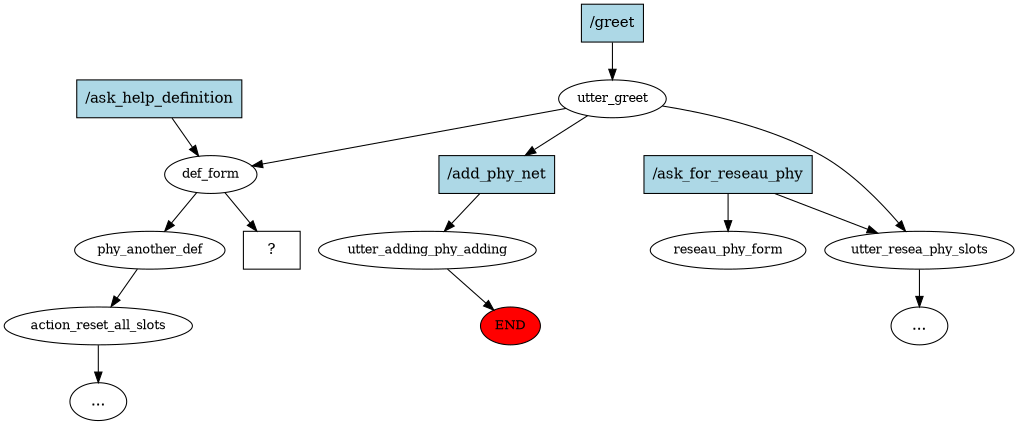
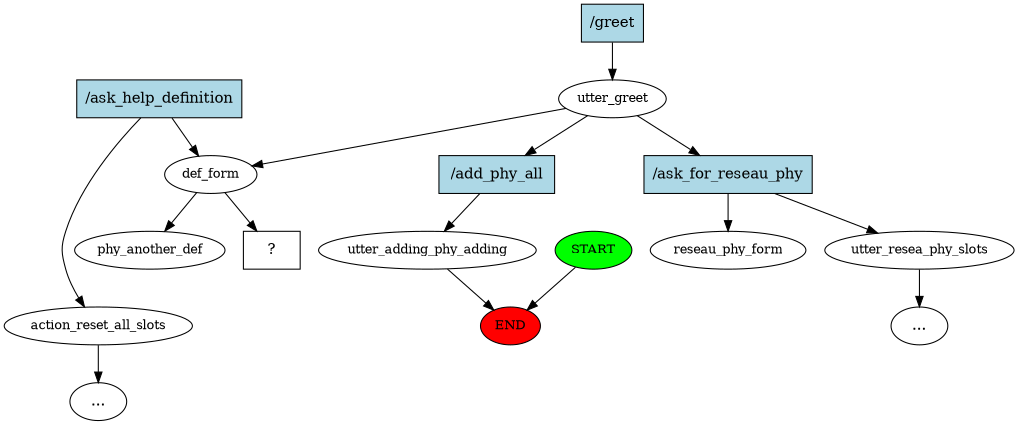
edge "utter_greet" -> "utter_resea_phy_slots": now "utter_greet" -> "/ask_for_reseau_phy"
node "/add_phy_net": label "/add_phy_net" -> "/add_phy_all"
node "START": added
edge "phy_another_def" -> "action_reset_all_slots": now "/ask_help_definition" -> "action_reset_all_slots"
